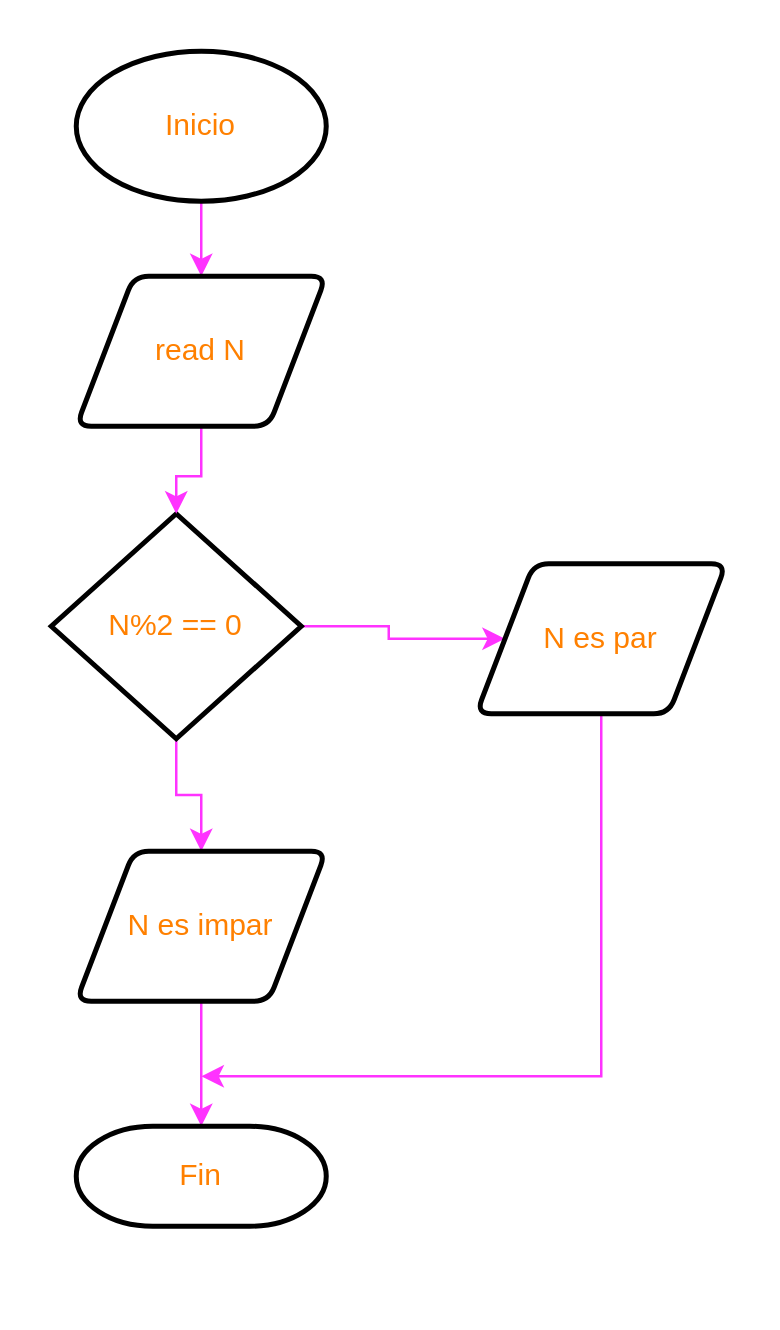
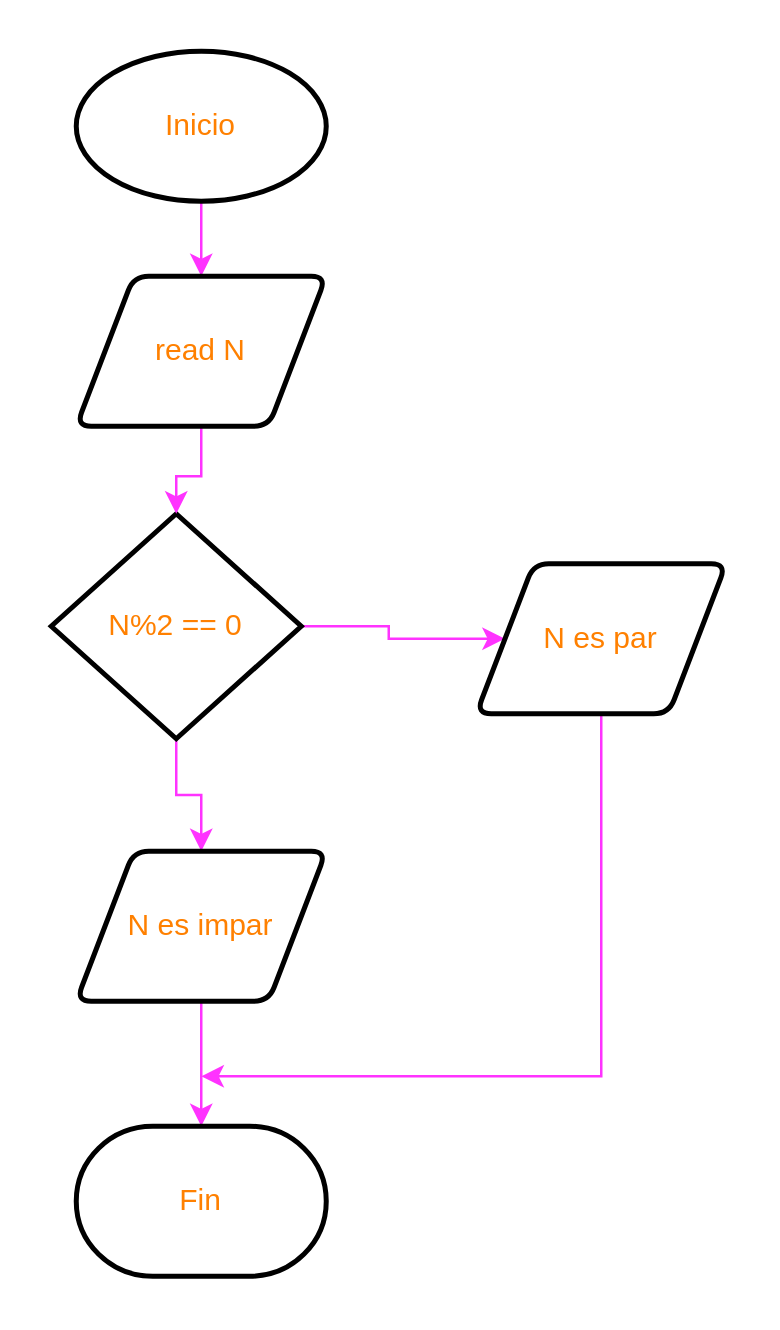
node "Fin": size 250x100 -> 250x150
